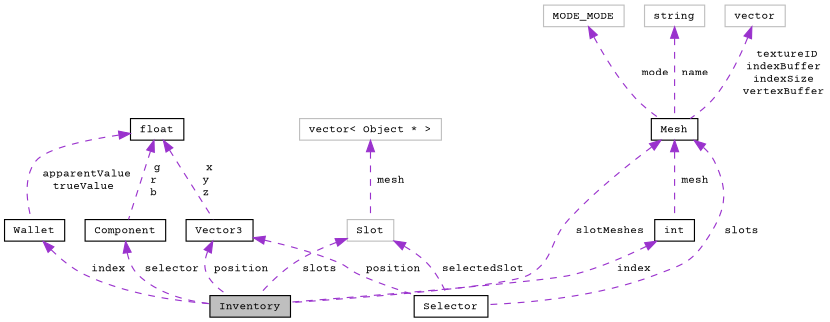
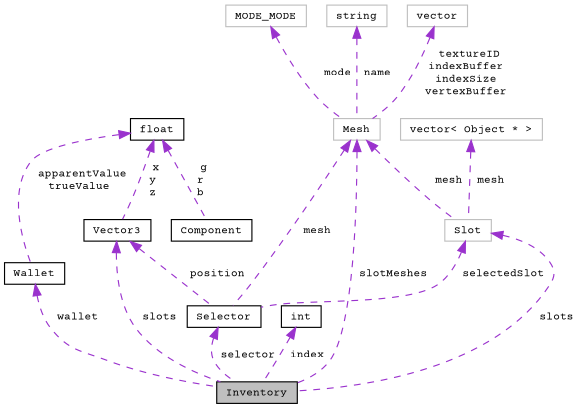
node "Mesh": color black -> grey75
edge "int" -> "Mesh": now "Slot" -> "Mesh"
edge "Selector" -> "Mesh": label " slots" -> " mesh"
edge "Inventory" -> "Wallet": label " index" -> " wallet"
edge "Inventory" -> "Vector3": label " position" -> " slots"
edge "Inventory" -> "Component": now "Inventory" -> "Selector"
